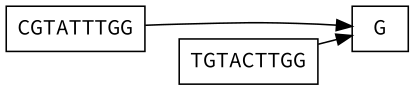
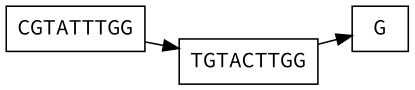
edge "CGTATTTGG" -> "G": now "CGTATTTGG" -> "TGTACTTGG"
